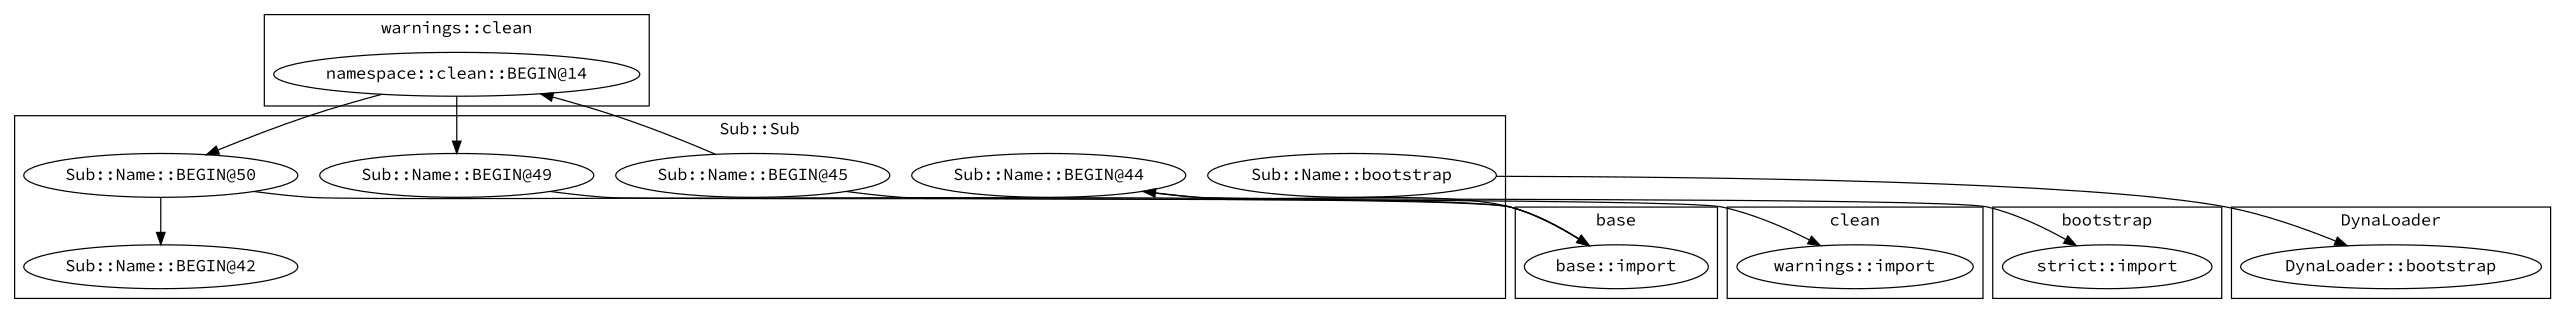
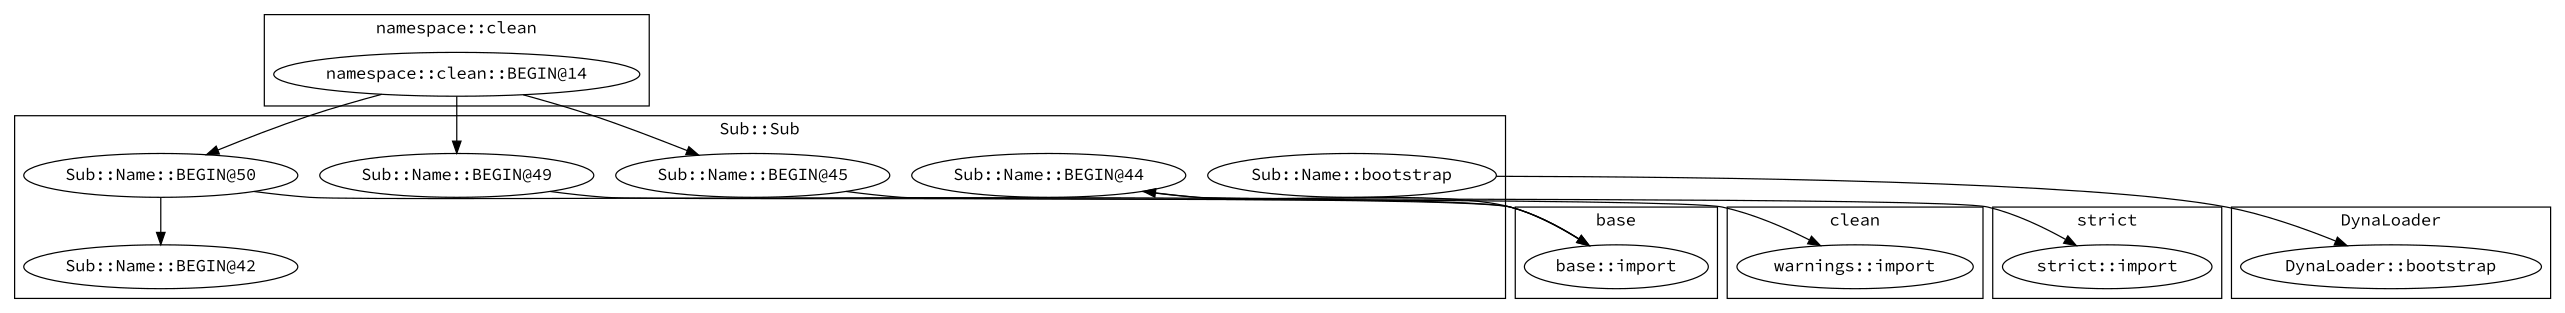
cluster "warnings::clean": label "warnings::clean" -> "namespace::clean"
edge "Sub::Name::BEGIN@45" -> "namespace::clean::BEGIN@14": reversed
cluster "bootstrap": label "bootstrap" -> "strict"
